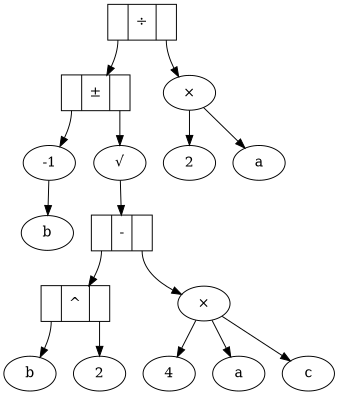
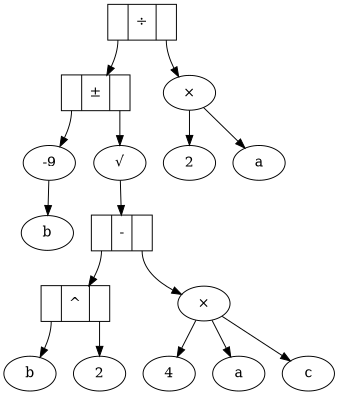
node "-1": label "-1" -> "-9"
